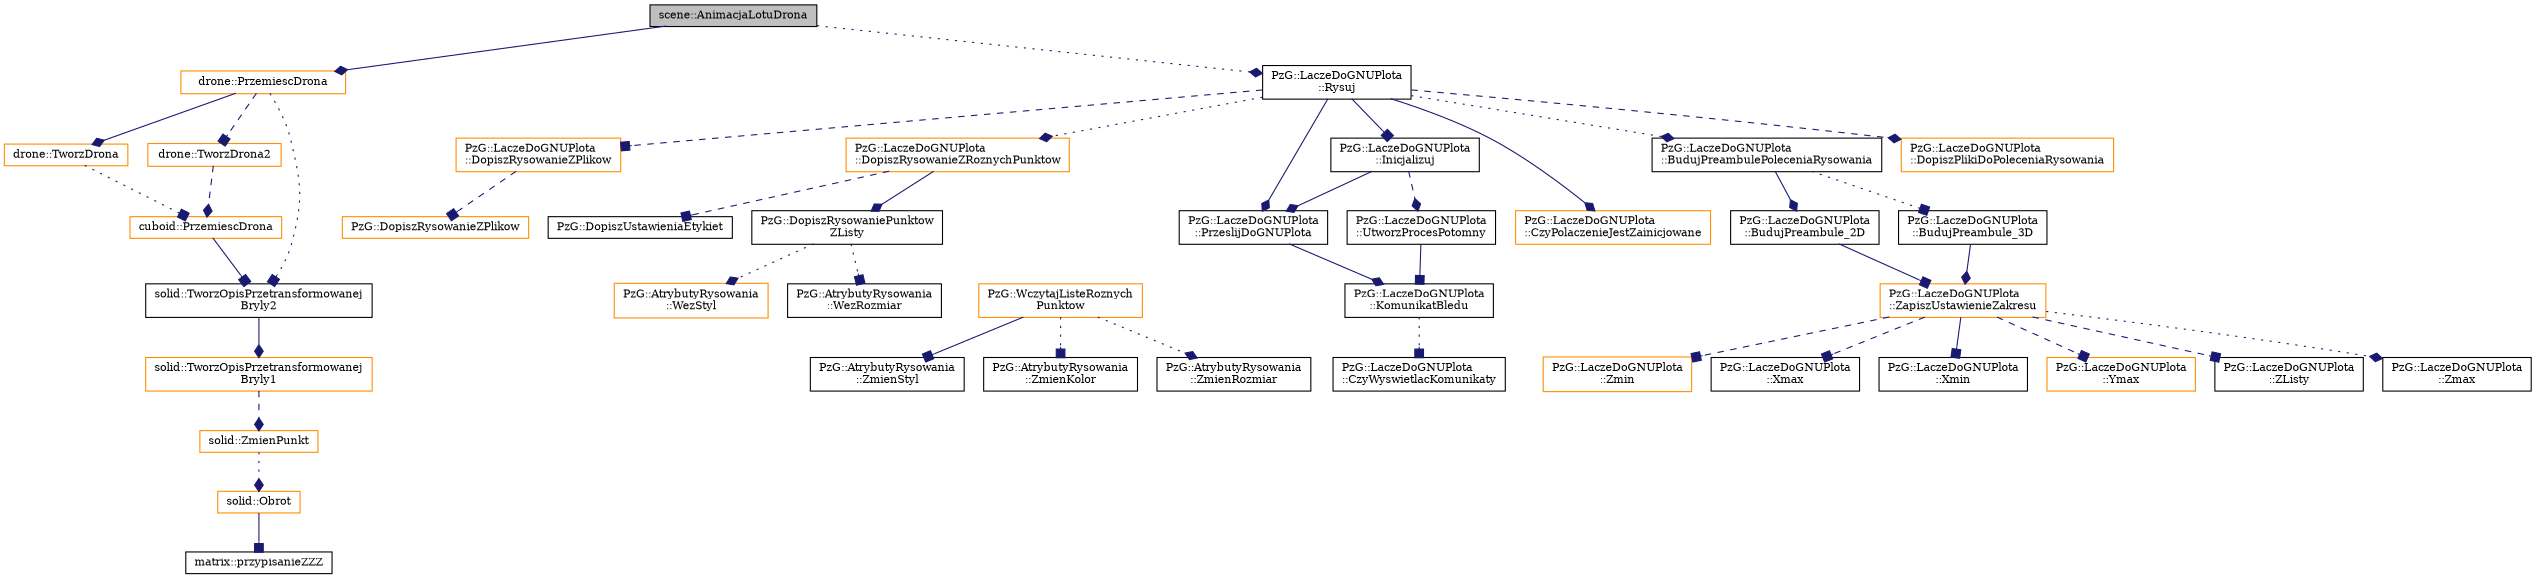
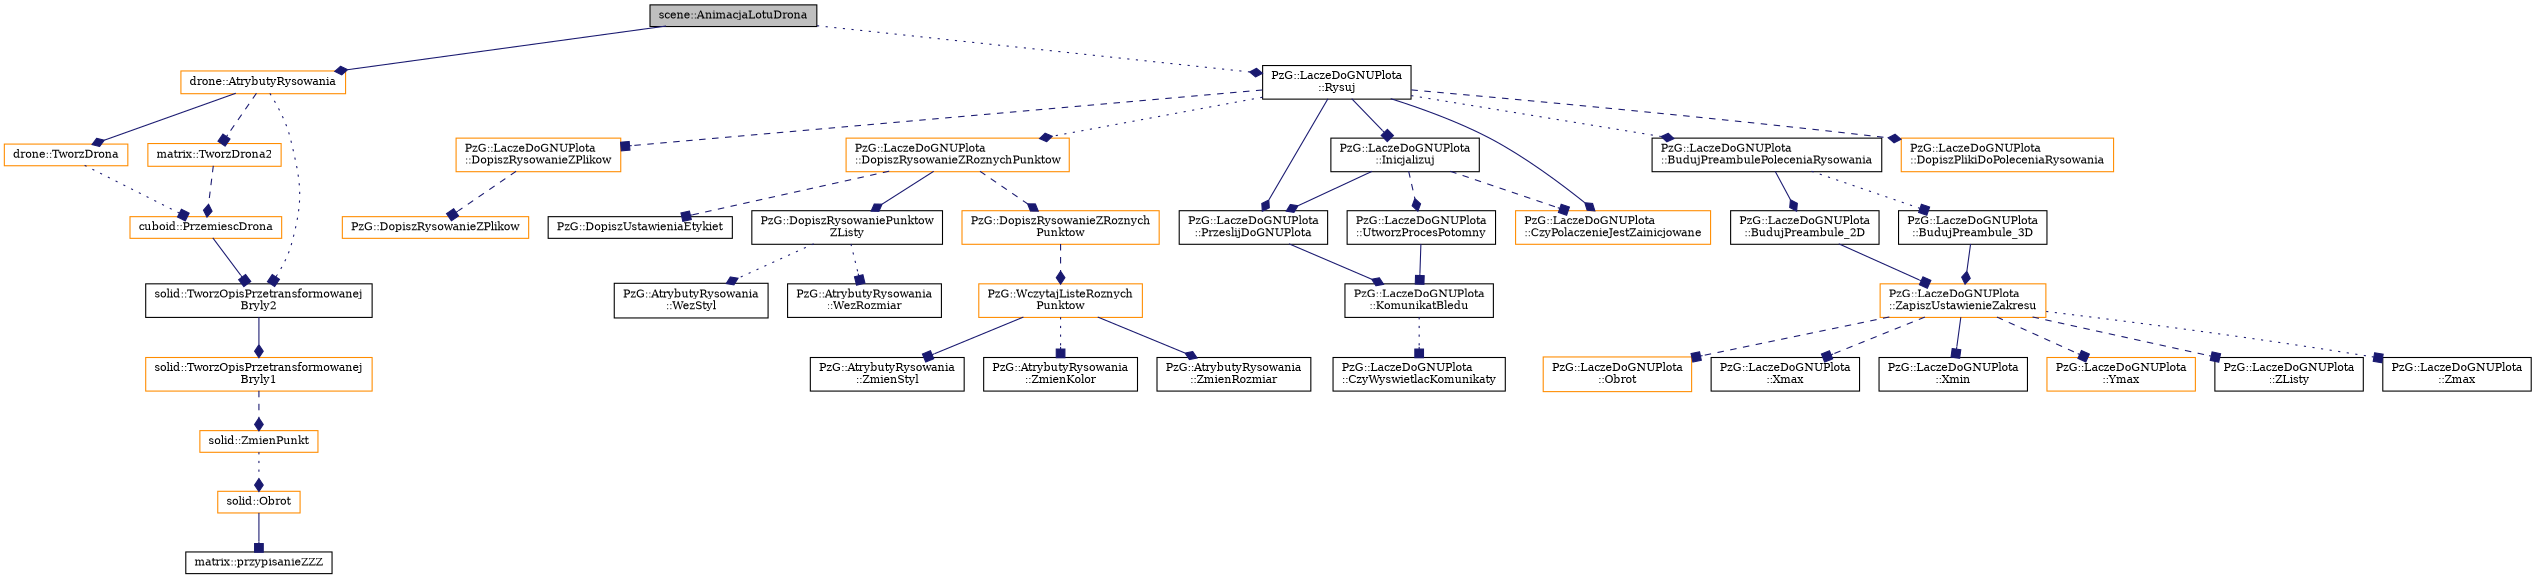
node "drone::PrzemiescDrona": label "drone::PrzemiescDrona" -> "drone::AtrybutyRysowania"
node "drone::TworzDrona2": label "drone::TworzDrona2" -> "matrix::TworzDrona2"
edge "PzG::LaczeDoGNUPlota ::Inicjalizuj" -> "PzG::LaczeDoGNUPlota ::CzyPolaczenieJestZainicjowane": added
node "PzG::DopiszRysowanieZRoznych Punktow": added
node "PzG::AtrybutyRysowania ::WezStyl": color darkorange -> black
edge "PzG::LaczeDoGNUPlota ::ZapiszUstawienieZakresu" -> "PzG::LaczeDoGNUPlota ::Zmax": arrowhead diamond -> box
edge "PzG::WczytajListeRoznych Punktow" -> "PzG::AtrybutyRysowania ::ZmienRozmiar": style dotted -> solid
node "PzG::LaczeDoGNUPlota ::Zmin": label "PzG::LaczeDoGNUPlota ::Zmin" -> "PzG::LaczeDoGNUPlota ::Obrot"
